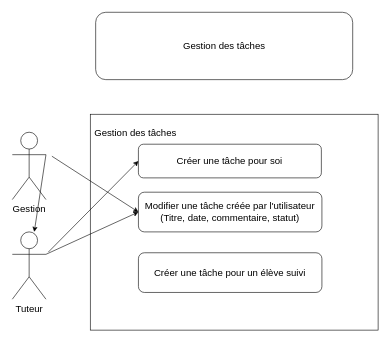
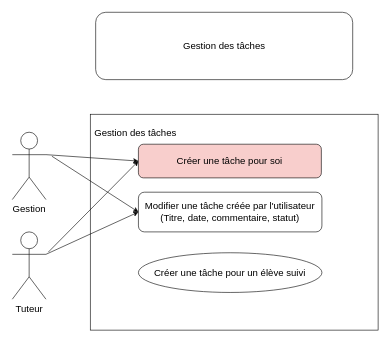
node "Créer une tâche pour soi": fillcolor #ffffff -> #f8cecc
edge "Gestion" -> "Tuteur": now "Gestion" -> "Créer une tâche pour soi"
node "Créer une tâche pour un élève suivi": shape rounded rectangle -> ellipse
